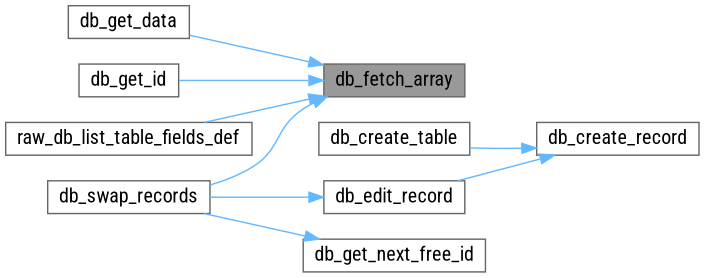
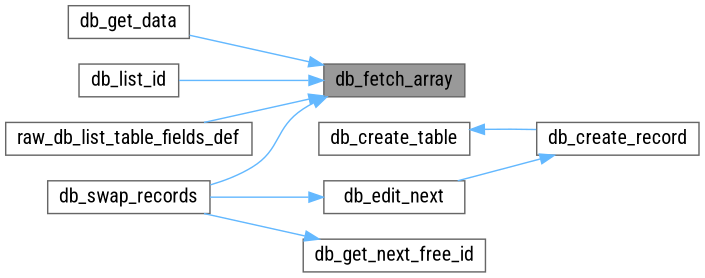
node "db_get_id": label "db_get_id" -> "db_list_id"
edge "db_create_table" -> "db_create_record": reversed
node "db_edit_record": label "db_edit_record" -> "db_edit_next"
